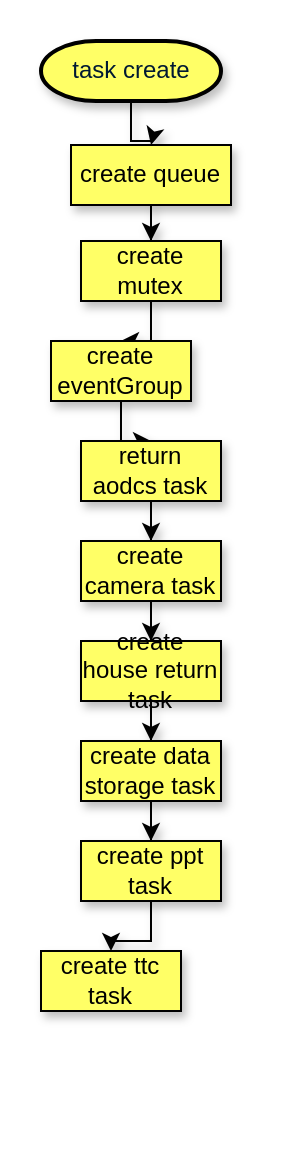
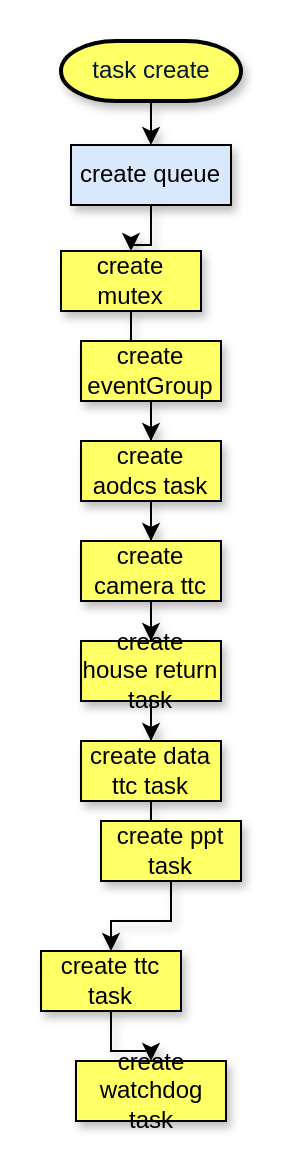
node "task create": moved (131, 71) -> (151, 71)
node "create queue": fillcolor #ffff66 -> #dae8fc
node "create mutex": moved (151, 271) -> (131, 281)
node "create eventGroup": moved (121, 371) -> (151, 371)
node "return aodcs task": label "return aodcs task" -> "create aodcs task"
node "create camera task": label "create camera task" -> "create camera ttc"
node "create data storage task": label "create data storage task" -> "create data ttc task"
node "create ppt task": moved (151, 871) -> (171, 851)
edge "create ttc task" -> "create watchdog task": added
node "create watchdog task": added
